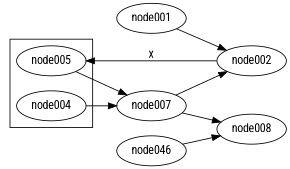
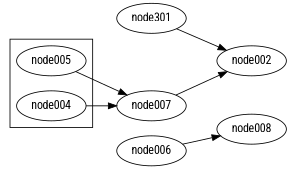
node "node001": label "node001" -> "node301"
edge "node002" -> "node005": removed, label "x"
edge "node007" -> "node008": removed
node "node046": label "node046" -> "node006"
